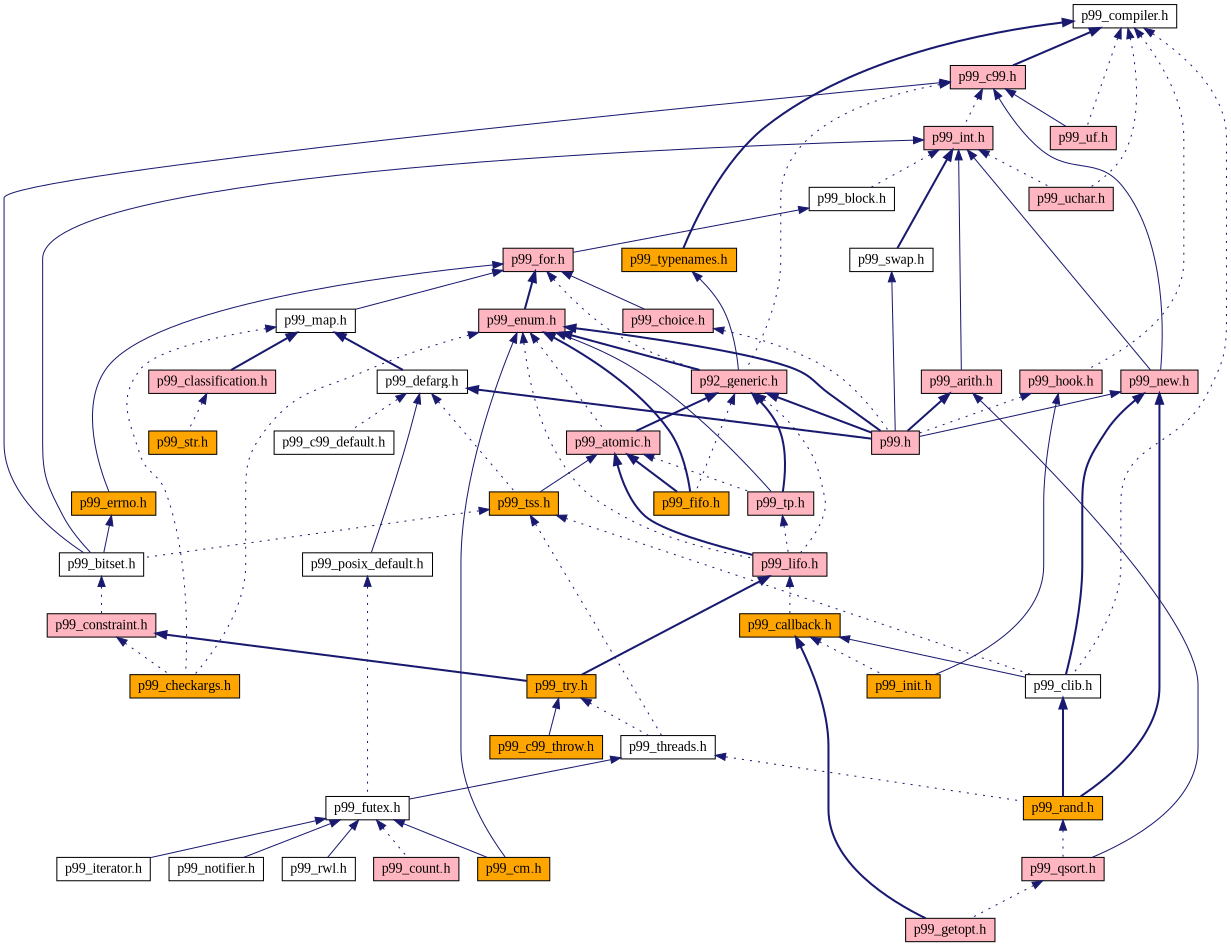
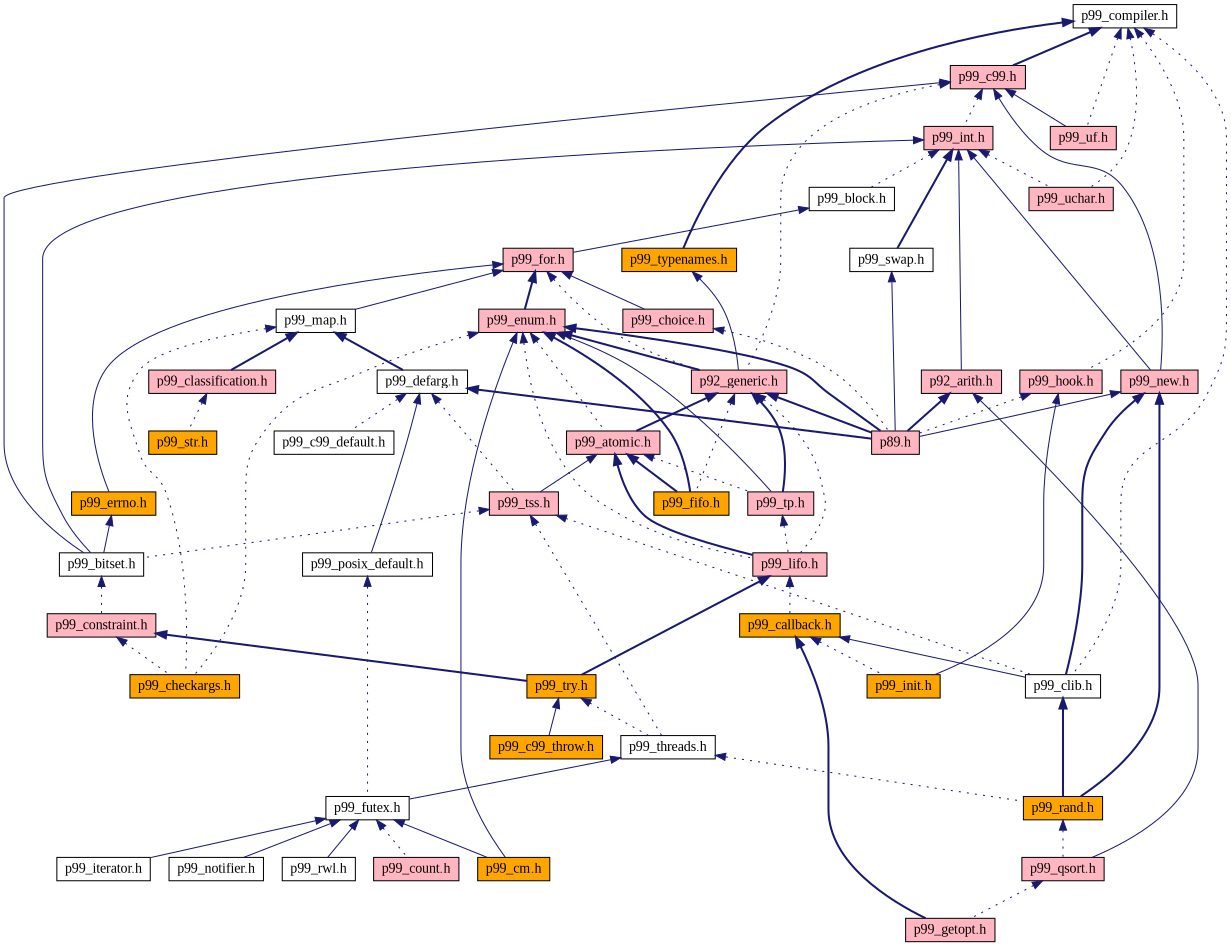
node "p99_arith.h": label "p99_arith.h" -> "p92_arith.h"
node "p99.h": label "p99.h" -> "p89.h"
node "p99_tss.h": fillcolor orange -> lightpink
